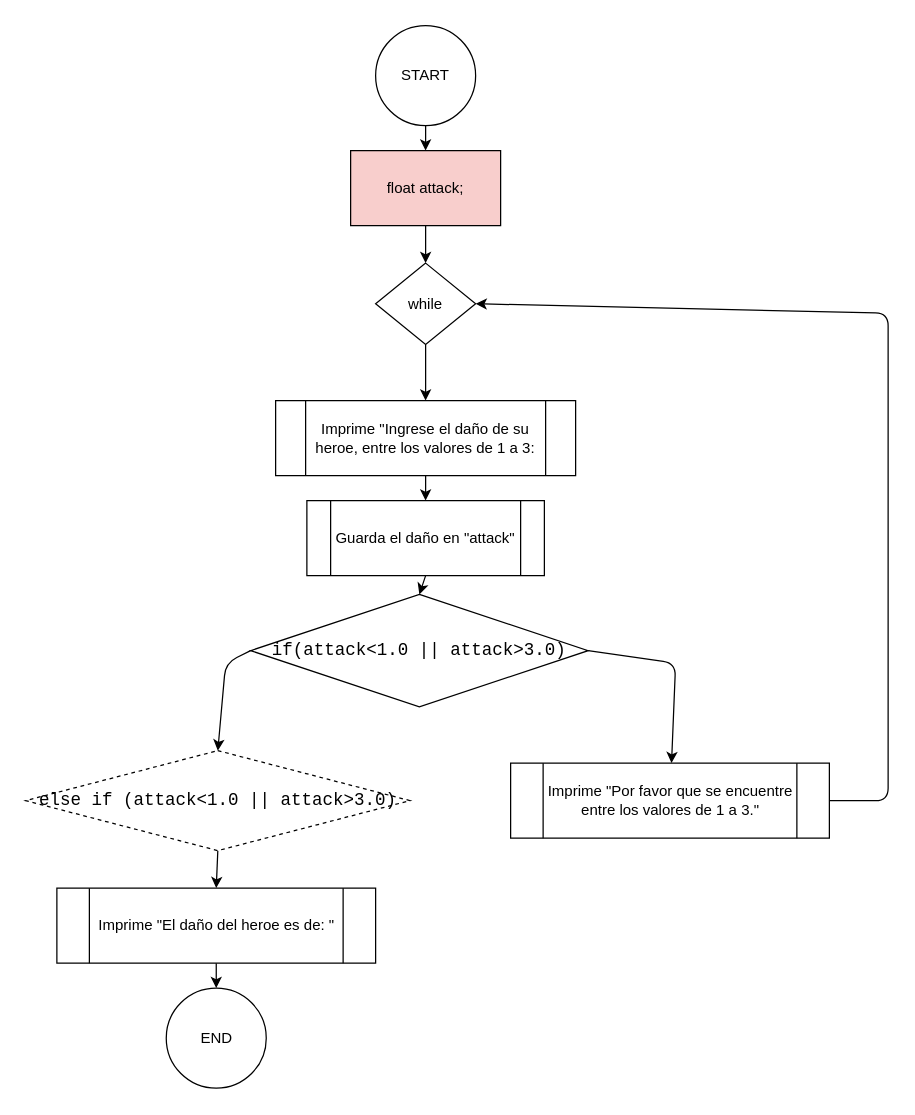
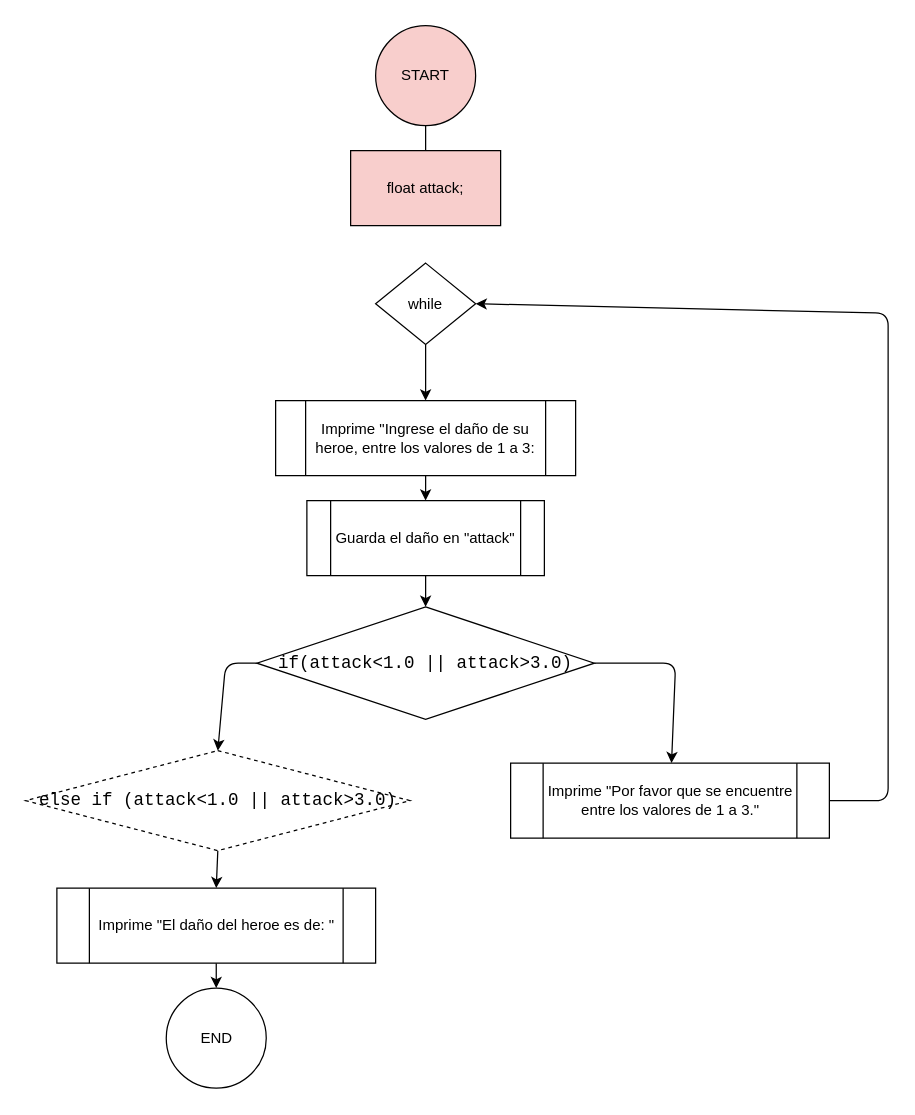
node "START": fillcolor #ffffff -> #f8cecc
edge "START" -> "float attack;": arrowhead classic -> none
edge "float attack;" -> "while": removed
node "if(attack<1.0 || attack>3.0)": moved (419, 651) -> (426, 663)
